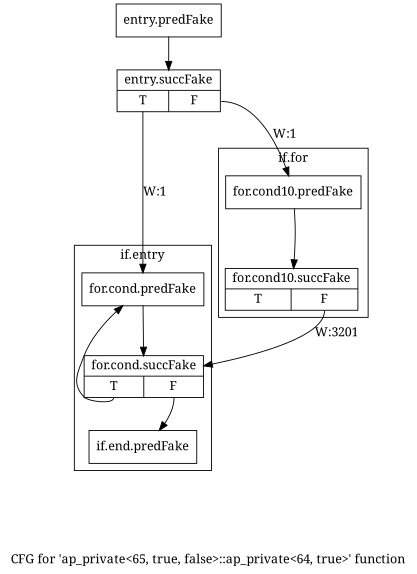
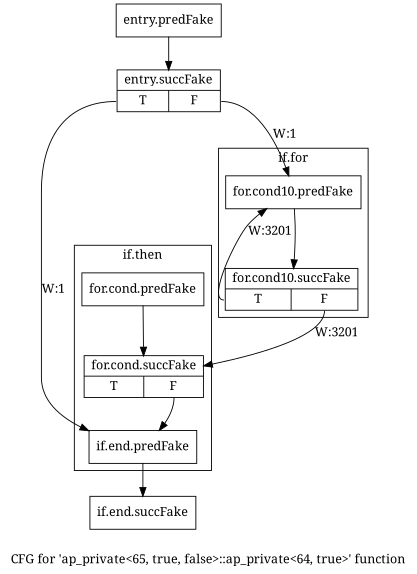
edge "entry.succFake" -> "for.cond.predFake": now "entry.succFake" -> "if.end.predFake"
edge "for.cond10.succFake" -> "for.cond10.predFake": added, label "W:3201"
cluster "if.entry": label "if.entry" -> "if.then"
edge "for.cond.succFake" -> "for.cond.predFake": removed
node "if.end.succFake": added
